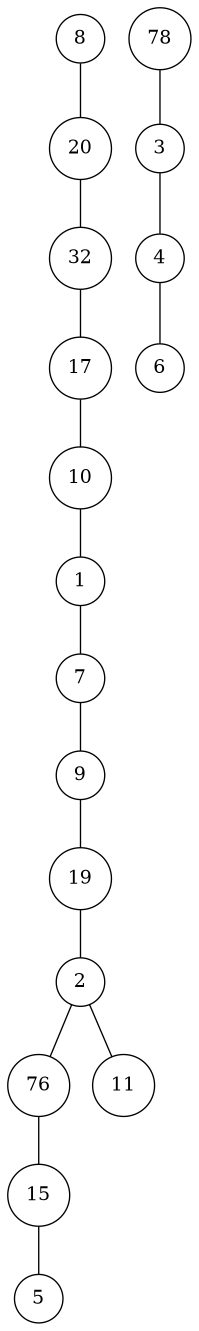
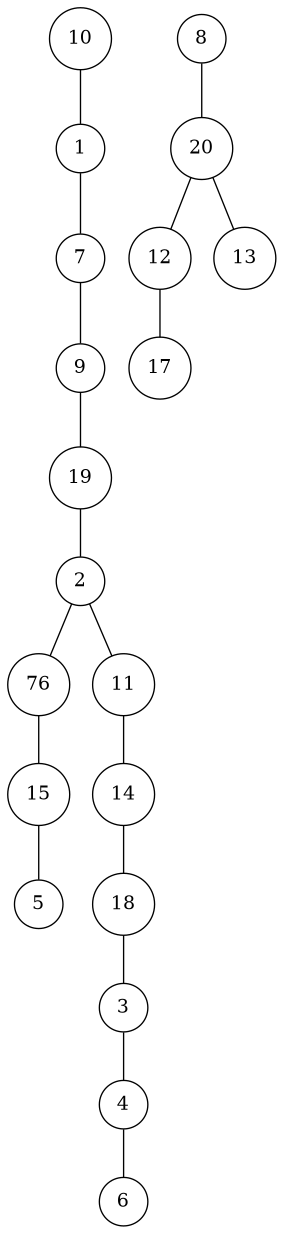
node "78": label "78" -> "18"
node "32": label "32" -> "12"
node "13": added
edge "17" -- "10": removed
node "14": added
